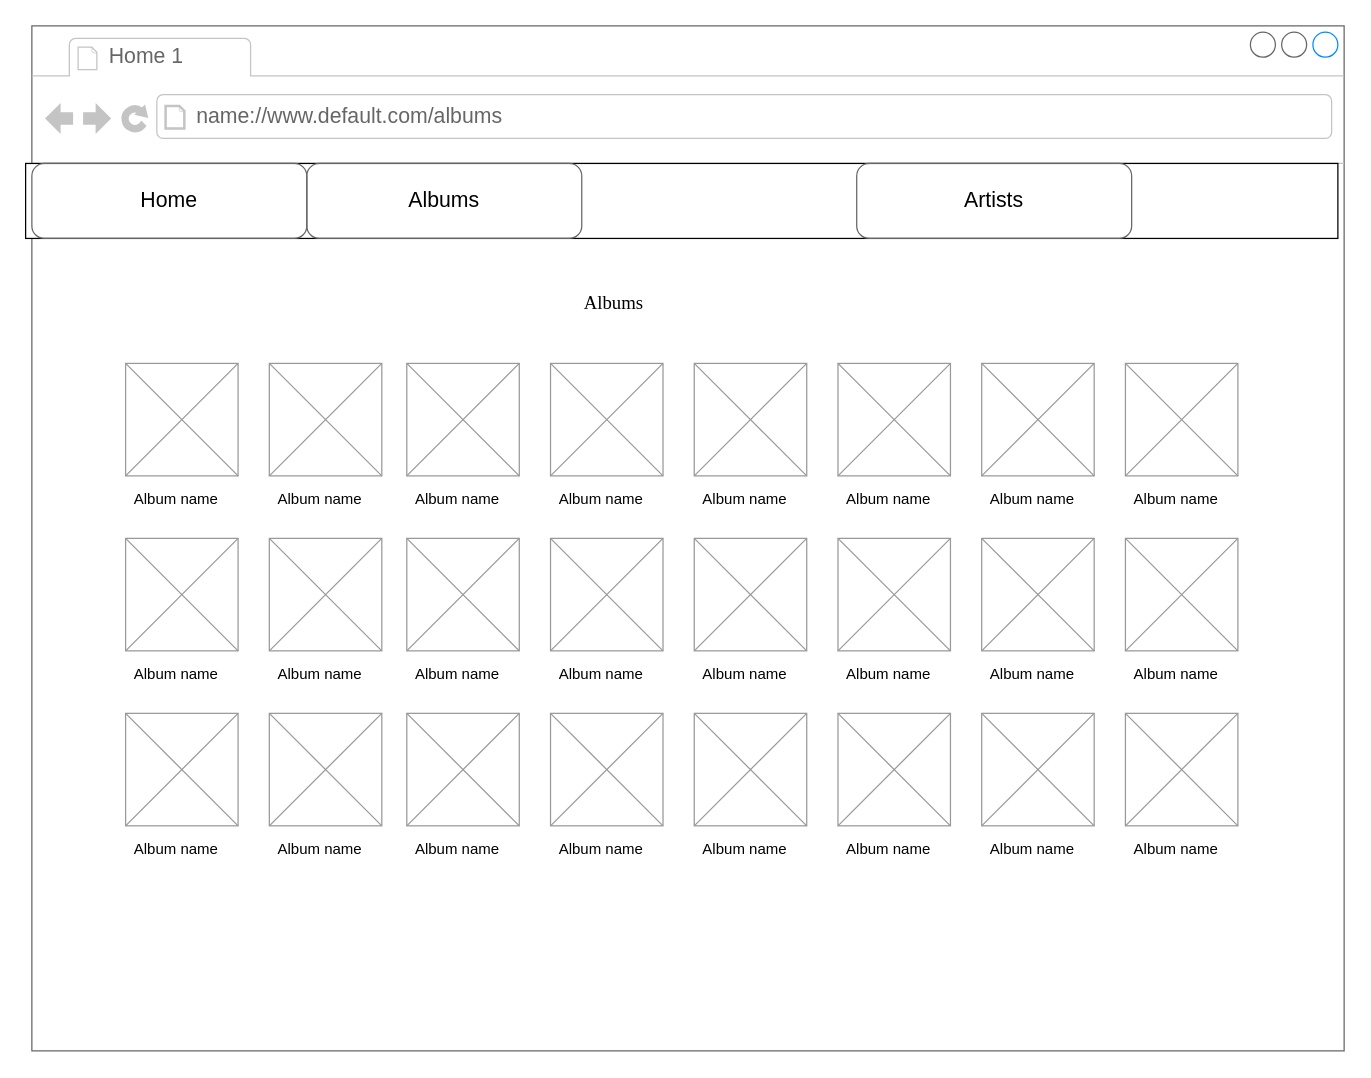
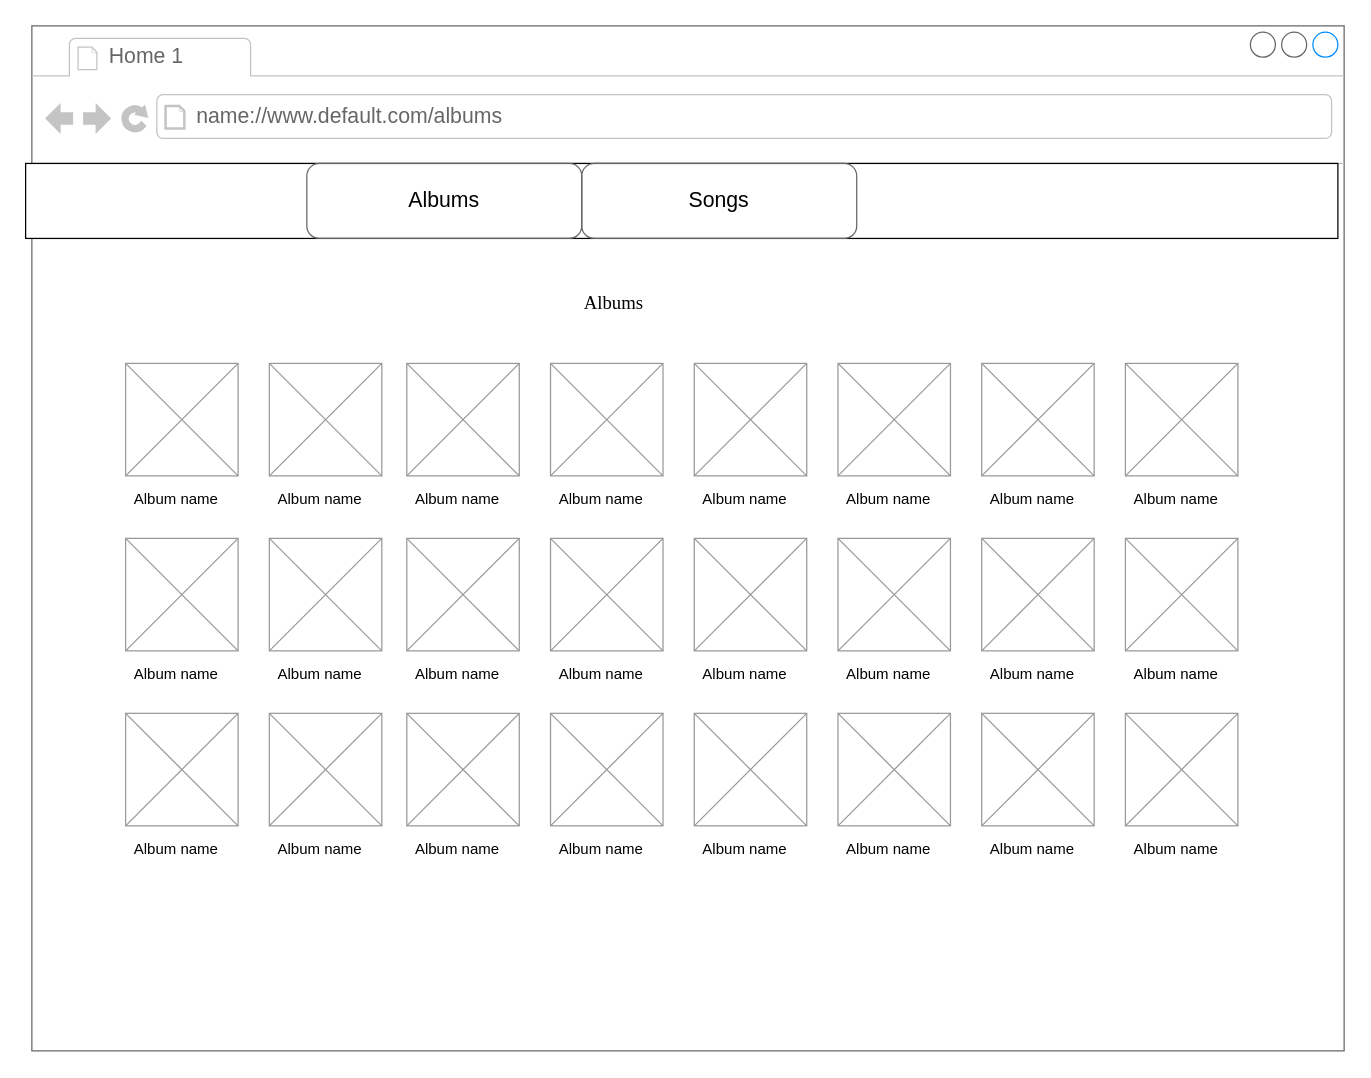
node "Home": removed
node "Songs": added
node "Artists": removed
